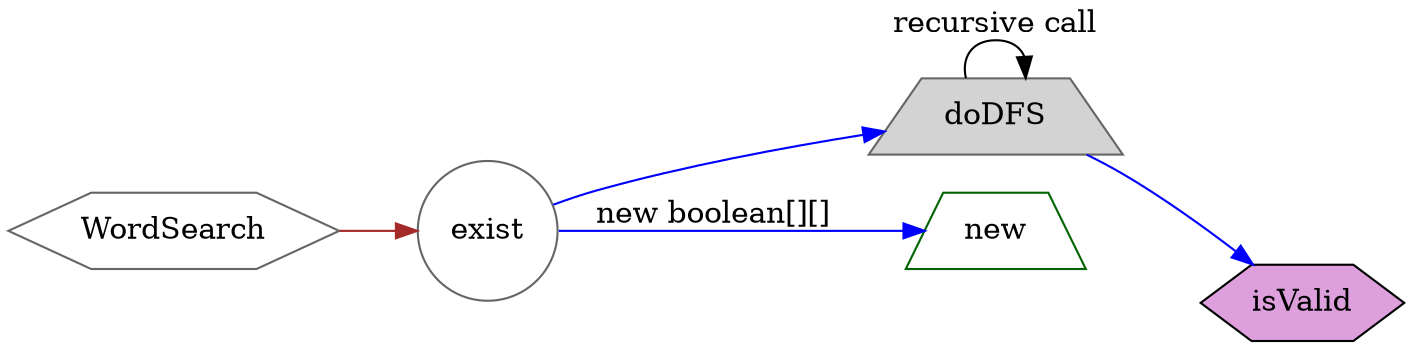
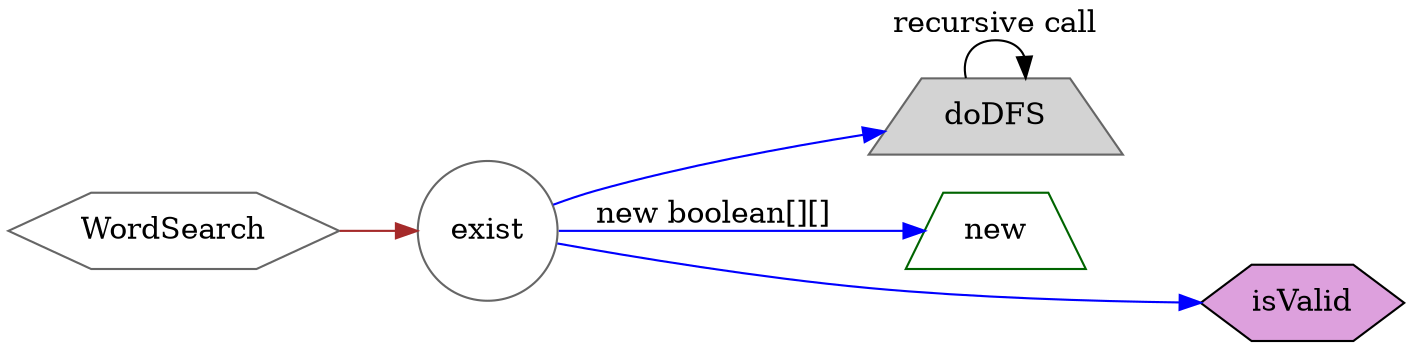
edge "doDFS" -> "isValid": now "exist" -> "isValid"
